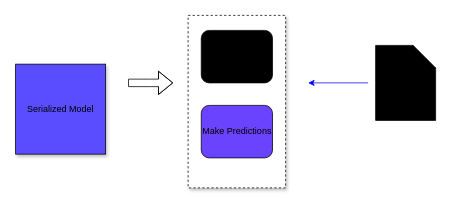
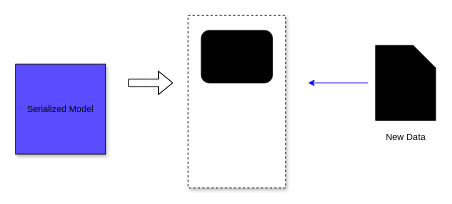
node "Make Predictions": removed
node "New Data": added
